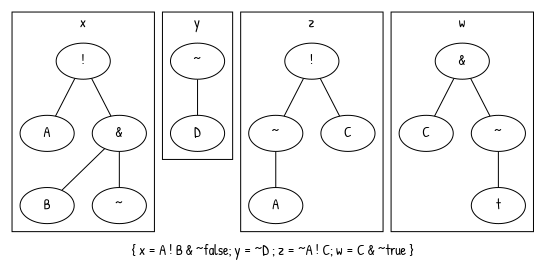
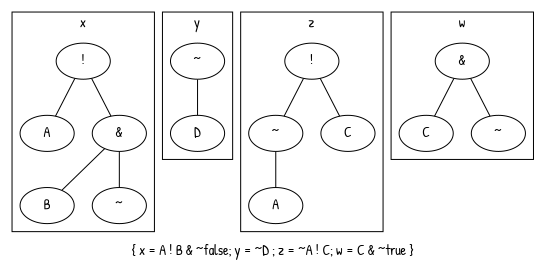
node "t": removed
